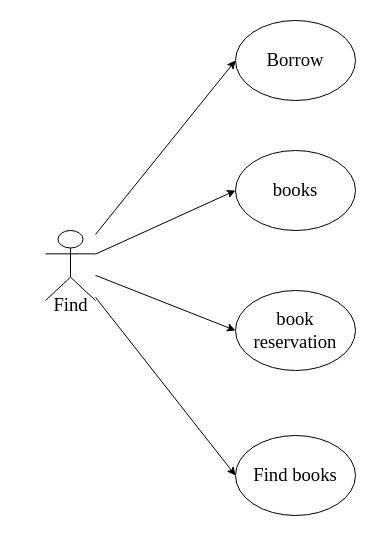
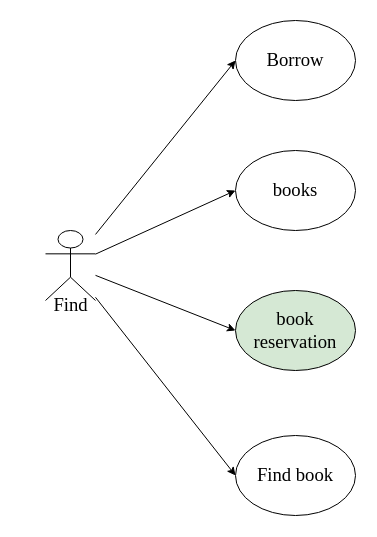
node "book reservation": fillcolor #ffffff -> #d5e8d4
node "Find books": label "Find books" -> "Find book"
